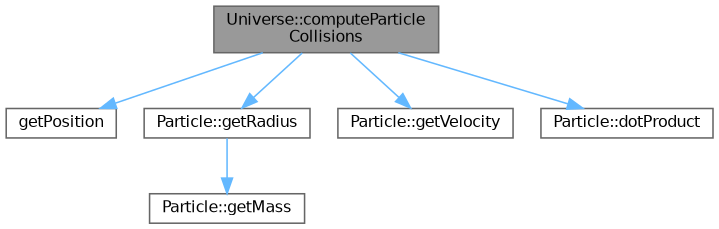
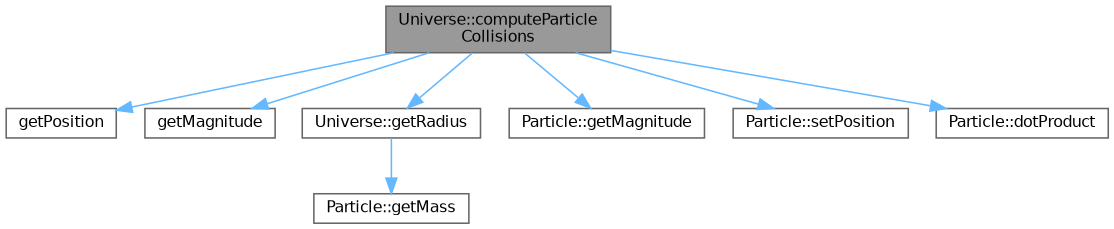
node "getMagnitude": added
node "Particle::getRadius": label "Particle::getRadius" -> "Universe::getRadius"
node "Particle::getVelocity": label "Particle::getVelocity" -> "Particle::getMagnitude"
node "Particle::setPosition": added
